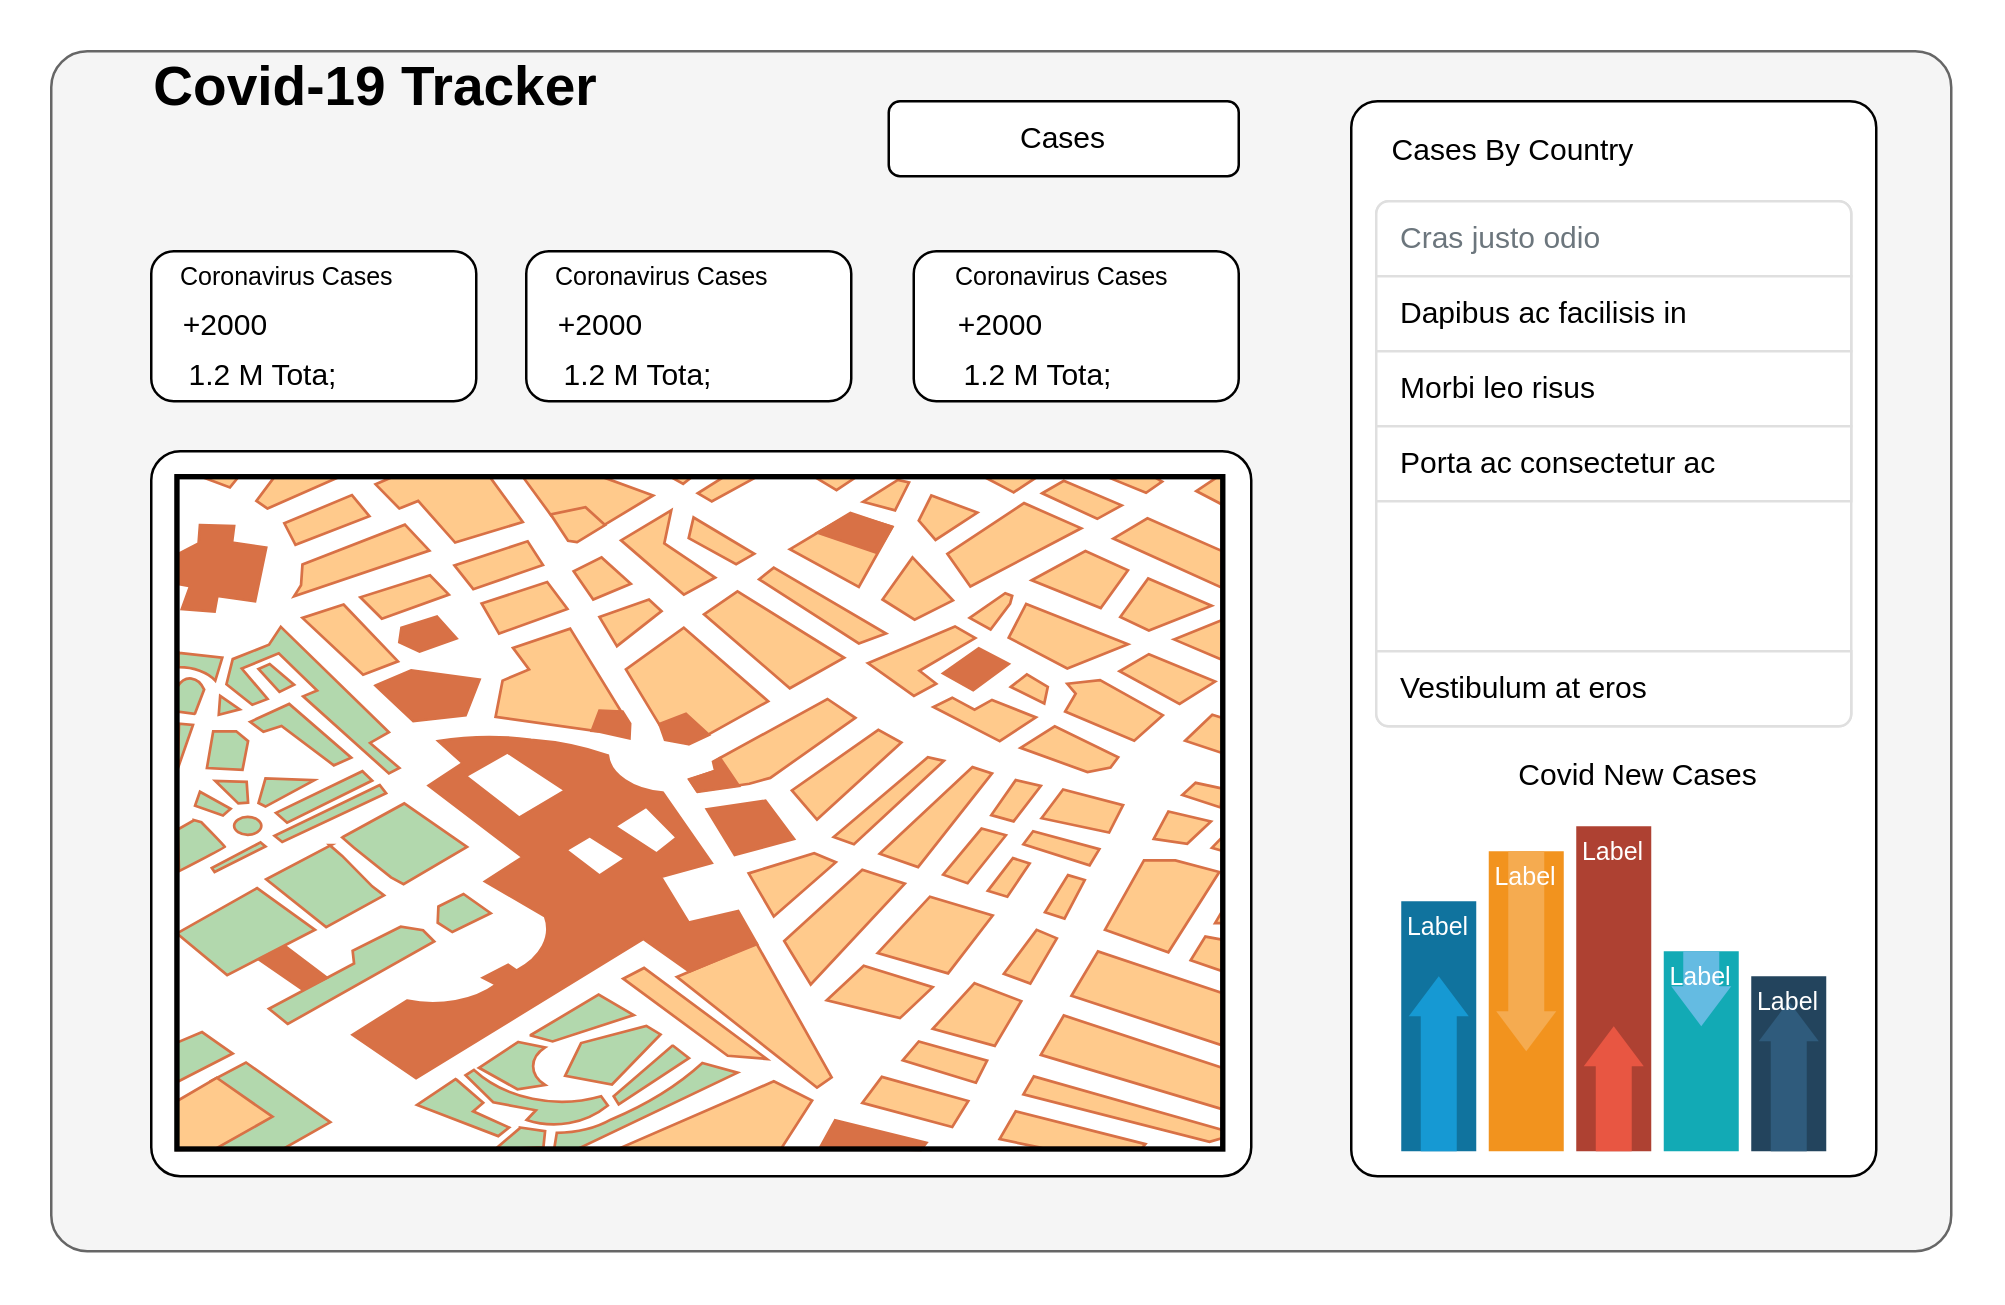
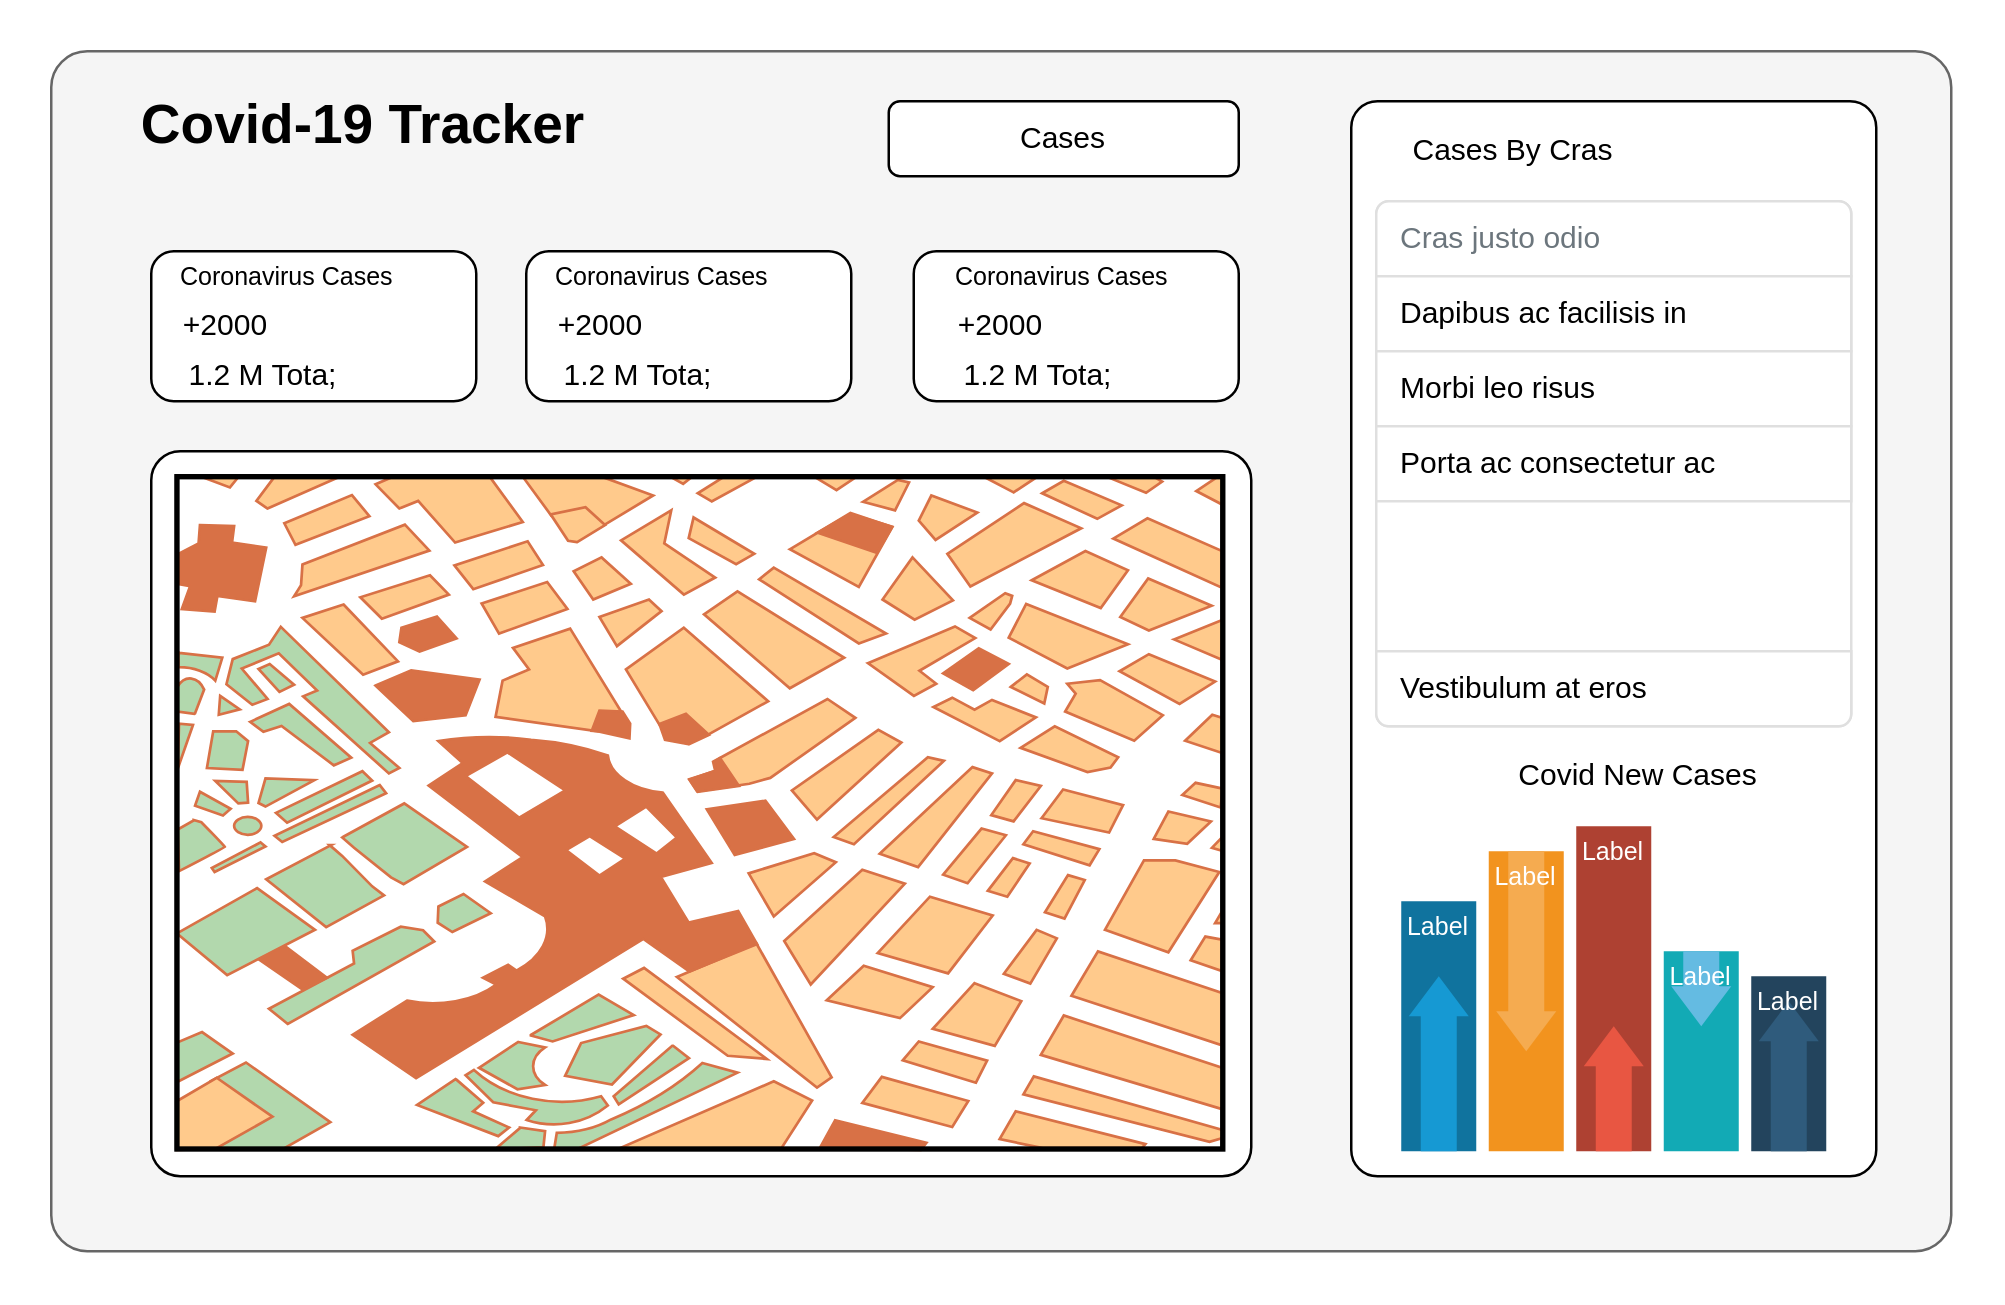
node "Covid-19 Tracker": moved (376, 89) -> (364, 126)
node "Cases By Country": label "Cases By Country" -> "Cases By Cras"
